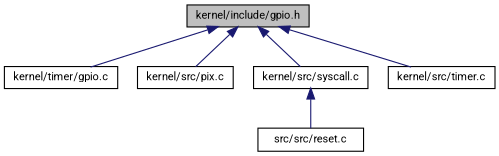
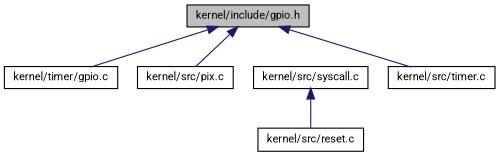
edge "kernel/src/syscall.c" -> "kernel/include/gpio.h": removed
node "src/src/reset.c": label "src/src/reset.c" -> "kernel/src/reset.c"
